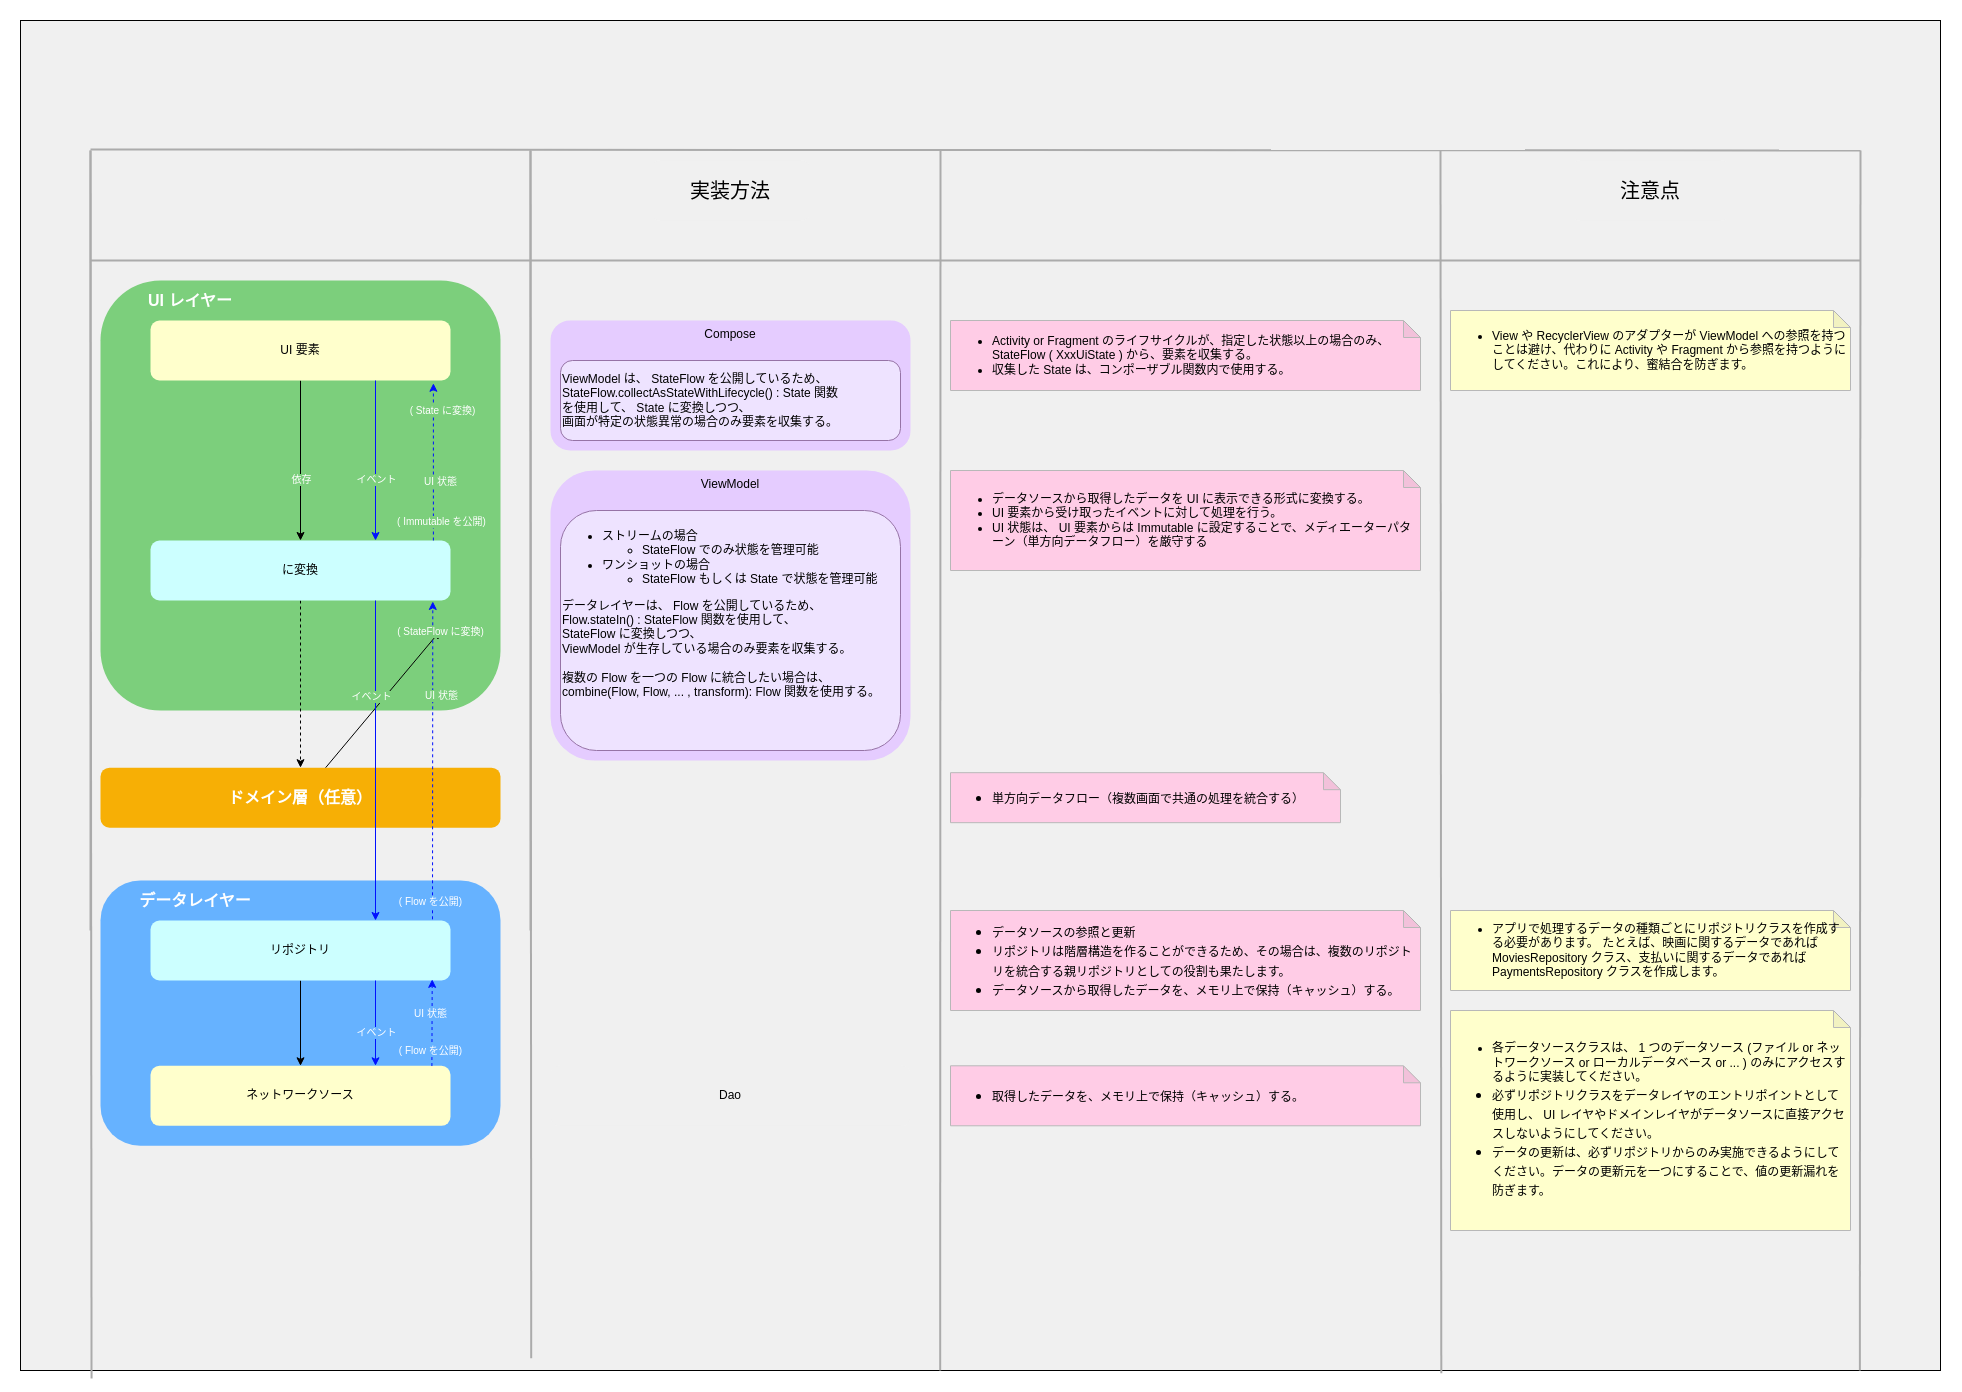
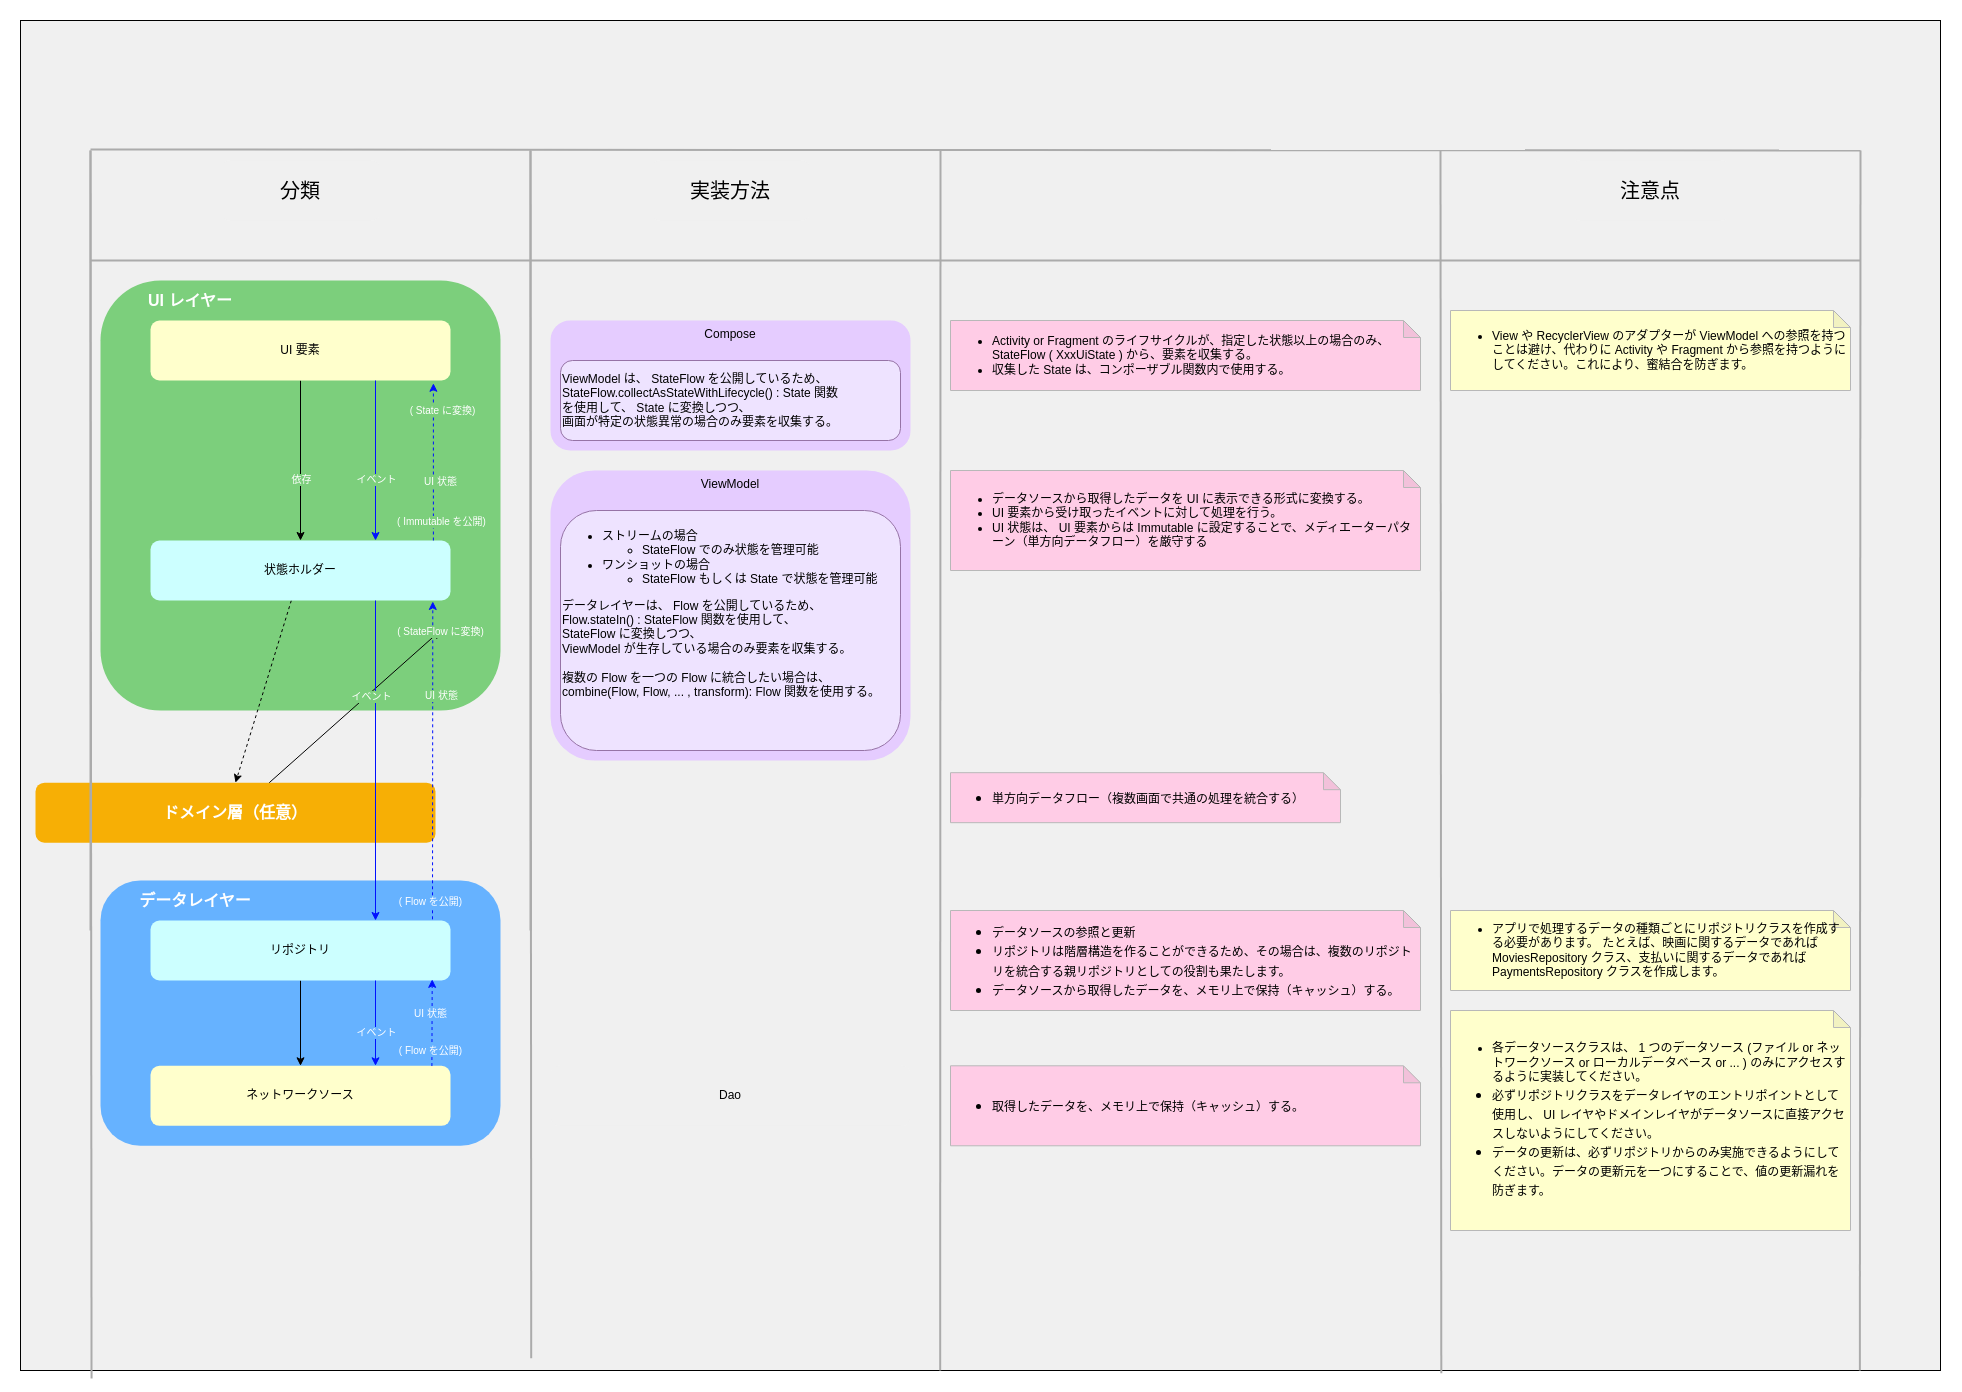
node "分類": added
node "に変換": label "に変換" -> "状態ホルダー"
node "ドメイン層（任意）": moved (301, 798) -> (236, 813)
node "取得したデータを、メモリ上で保持（キャッシュ）する。": size 470x60 -> 470x80
